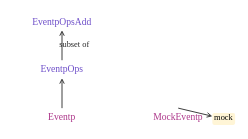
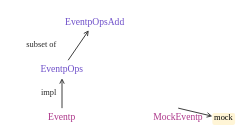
node "EventpOpsAdd": moved (62, 21) -> (95, 21)
node "subset of": moved (68, 45) -> (35, 45)
node "impl": added
